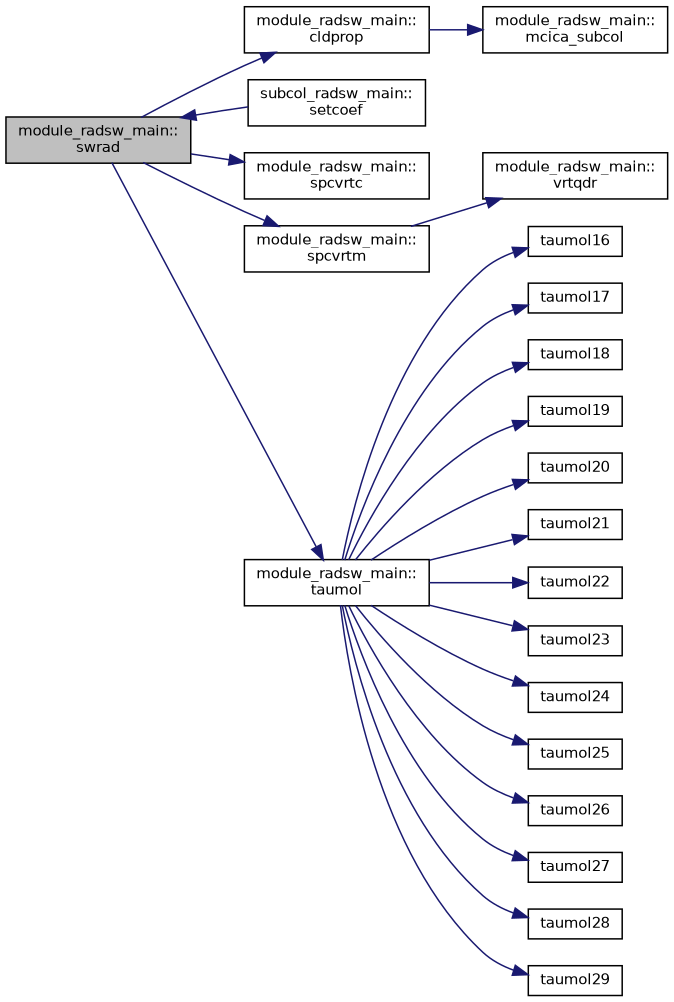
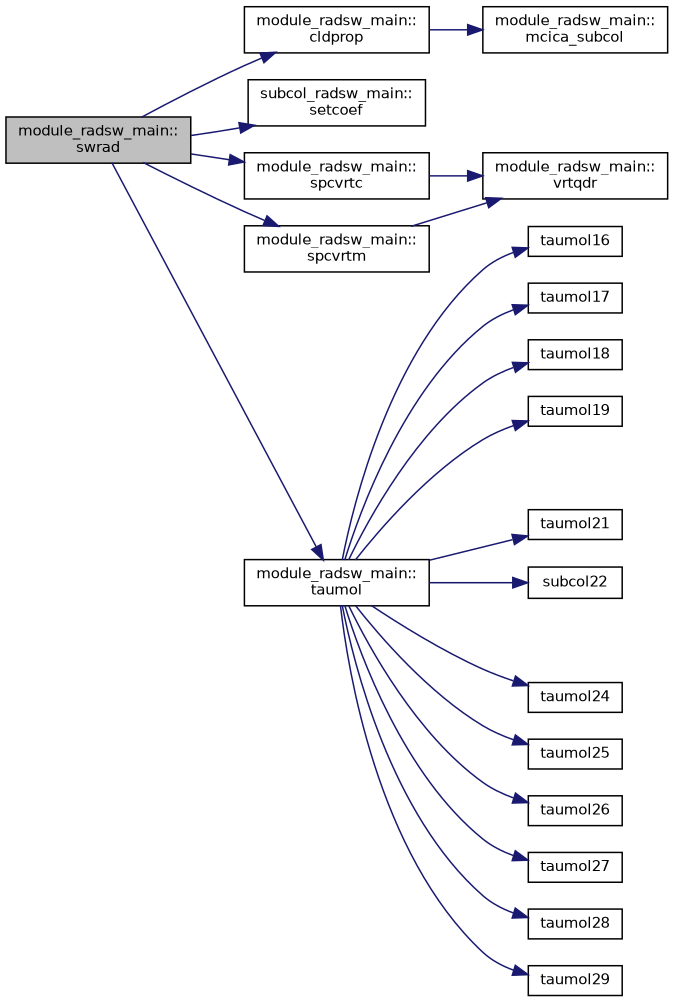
edge "subcol_radsw_main:: setcoef" -> "module_radsw_main:: swrad": reversed
edge "module_radsw_main:: spcvrtc" -> "module_radsw_main:: vrtqdr": added
node "taumol20": removed
node "taumol22": label "taumol22" -> "subcol22"
node "taumol23": removed
